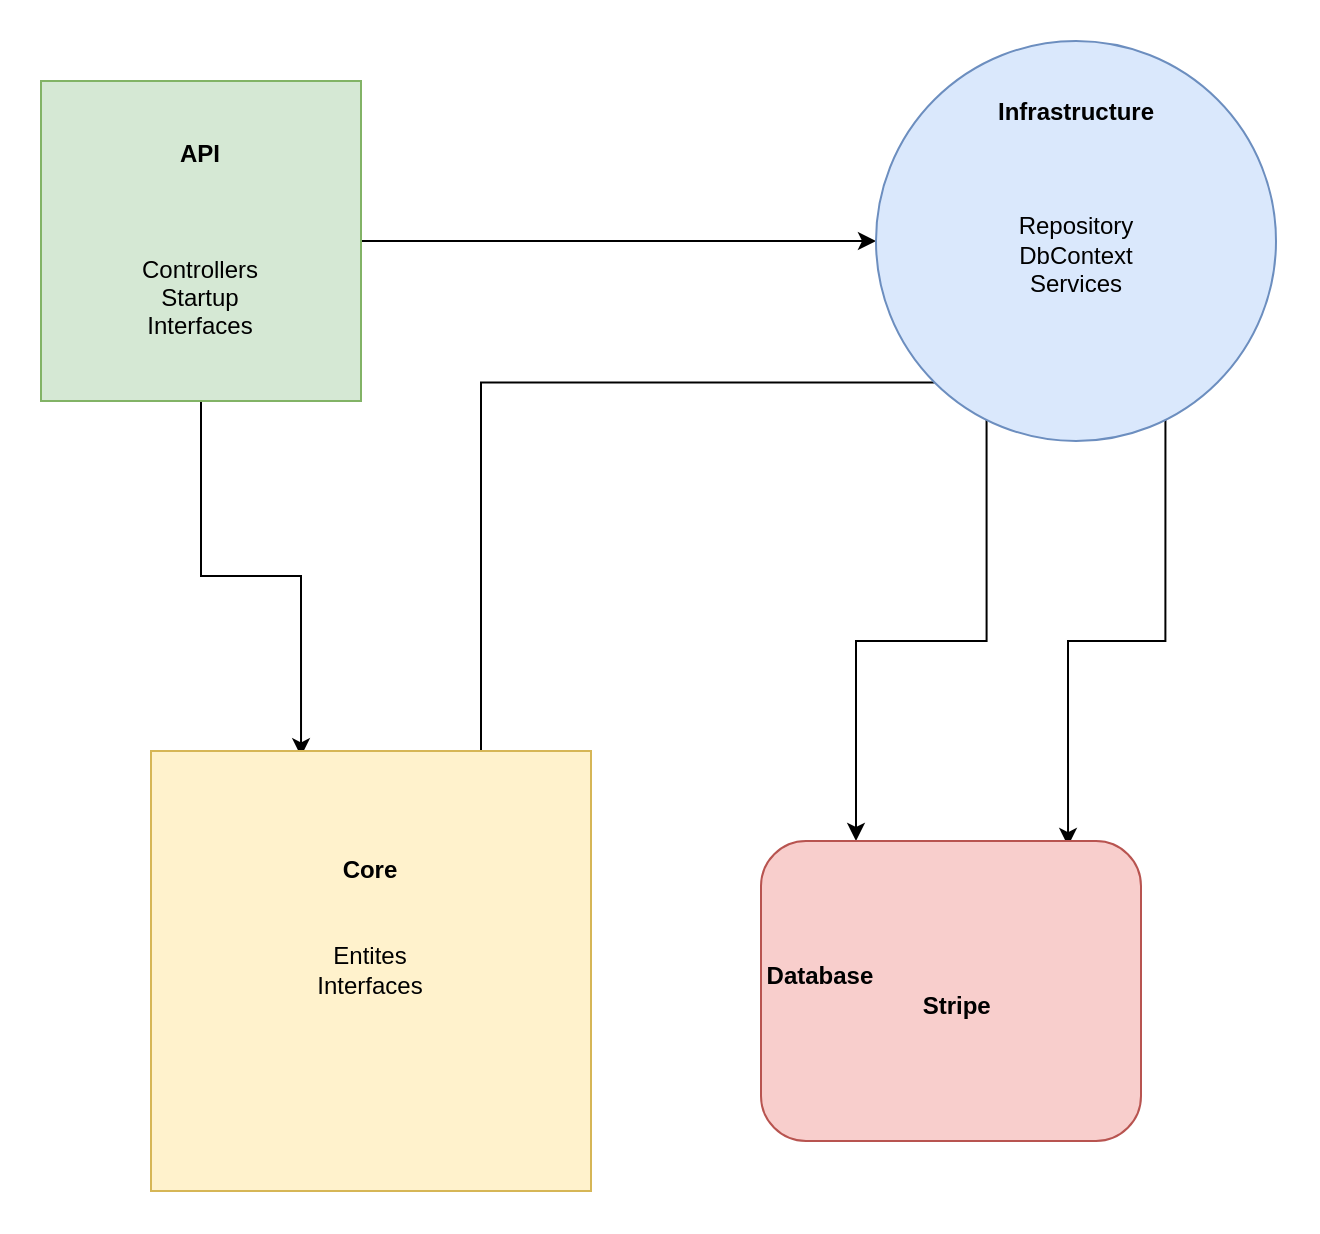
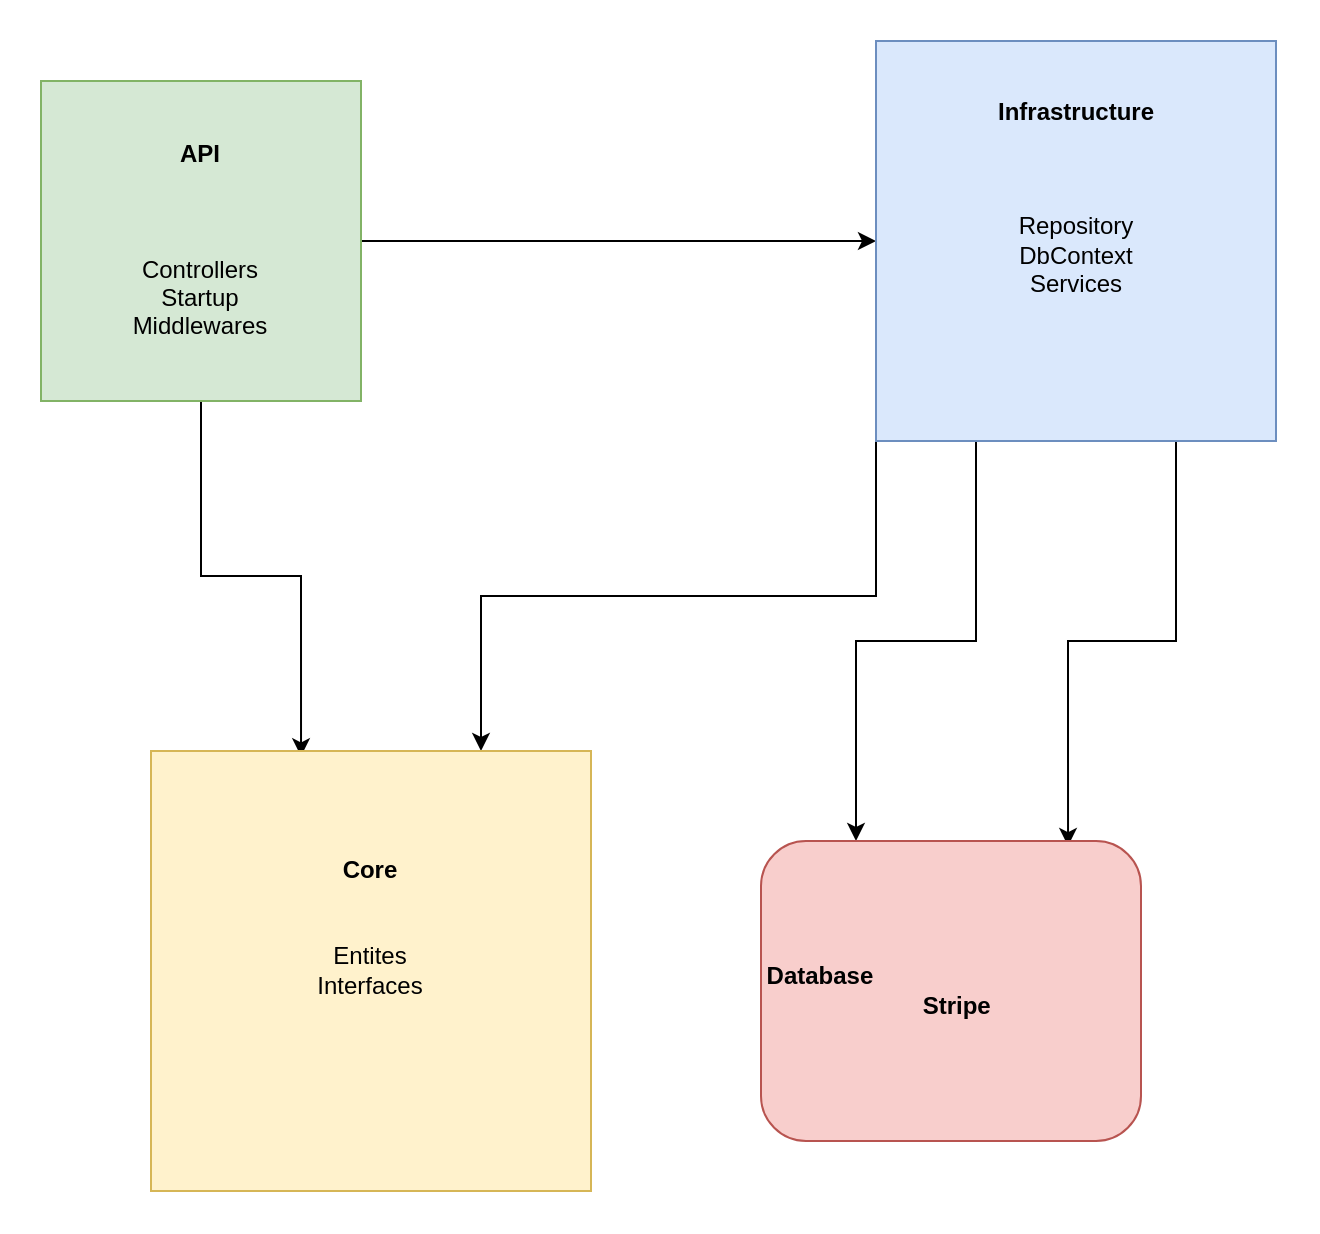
node "API Controllers Startup Interfaces": label "API Controllers Startup Interfaces" -> "API Controllers Startup Middlewares"
node "Infrastructure Repository DbContext Services": shape ellipse -> rectangle
edge "Infrastructure Repository DbContext Services" -- "Core Entites Interfaces": arrowhead none -> classic
